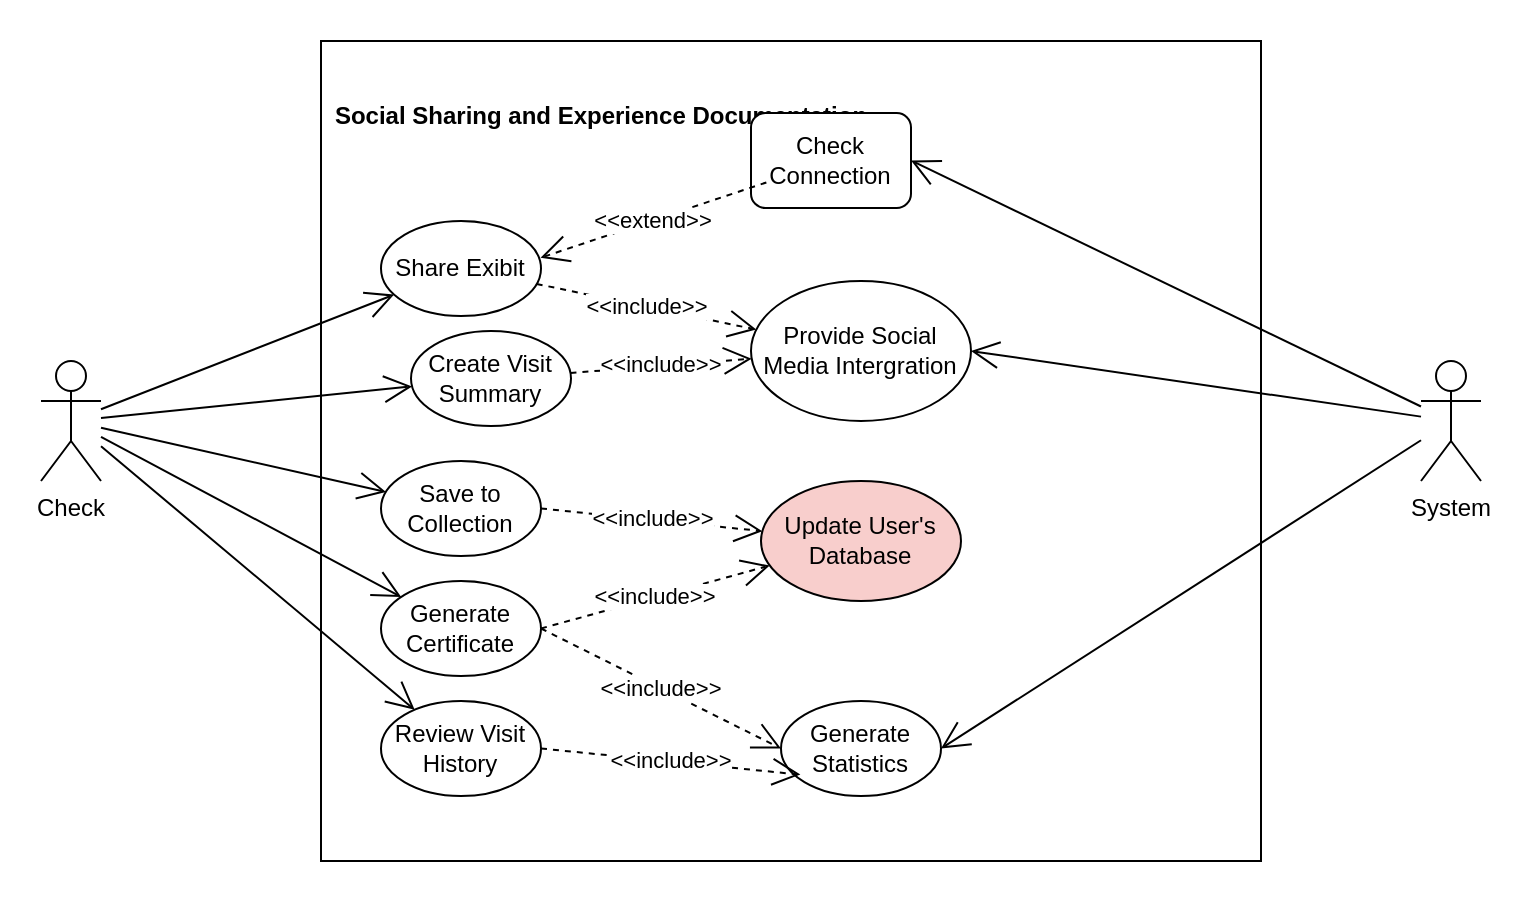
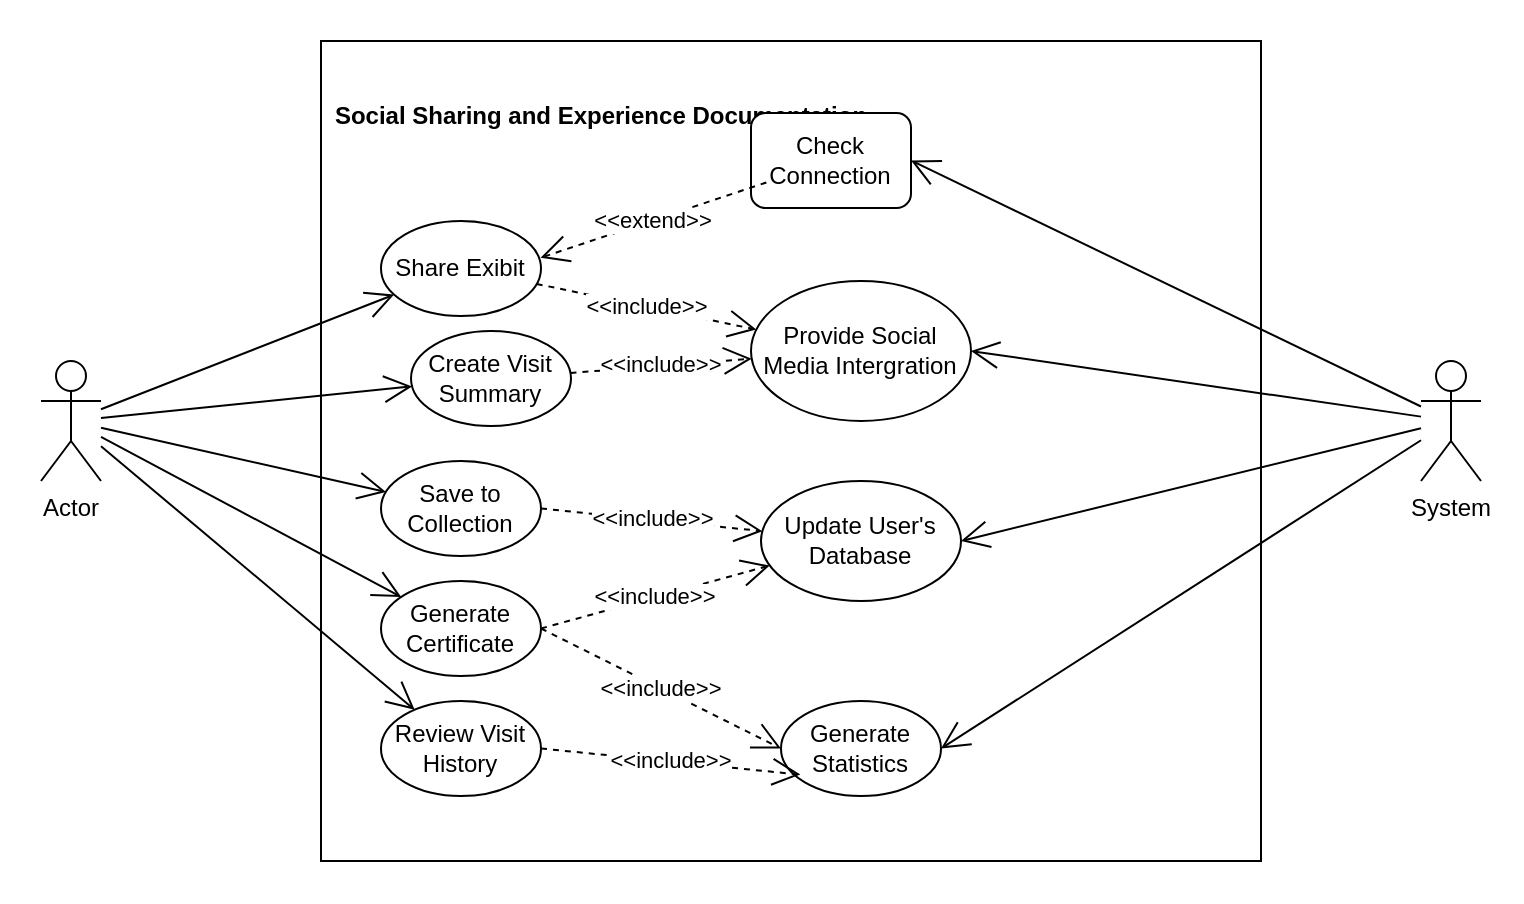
edge "System" -> "Update User's Database": added
node "Check": label "Check" -> "Actor"
node "Update User's Database": fillcolor #f8cecc -> #ffffff
